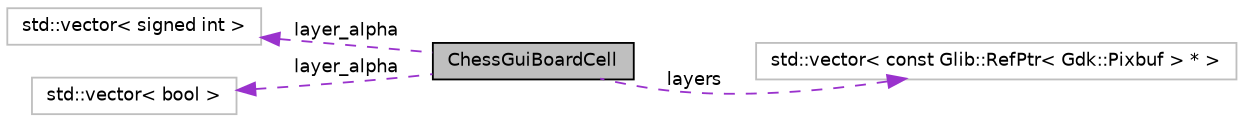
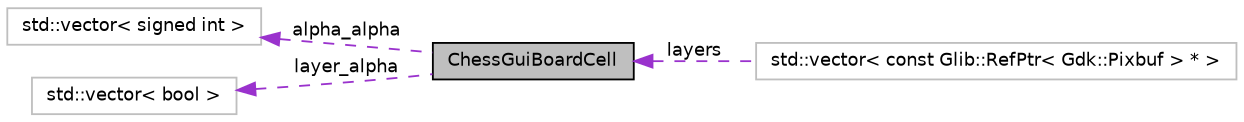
edge "ChessGuiBoardCell" -> "std::vector< signed int >": label "layer_alpha" -> "alpha_alpha"
edge "ChessGuiBoardCell" -> "std::vector< const Glib::RefPtr< Gdk::Pixbuf > * >": reversed
